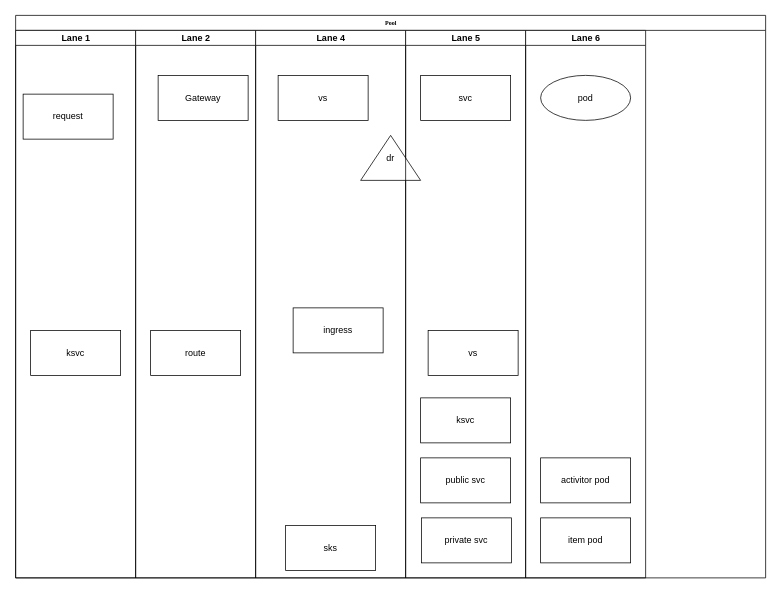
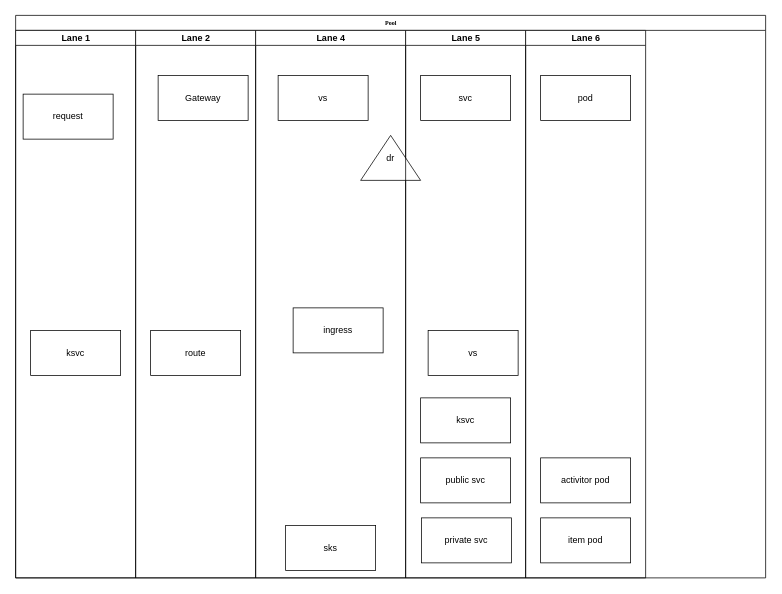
node "pod": shape ellipse -> rectangle
